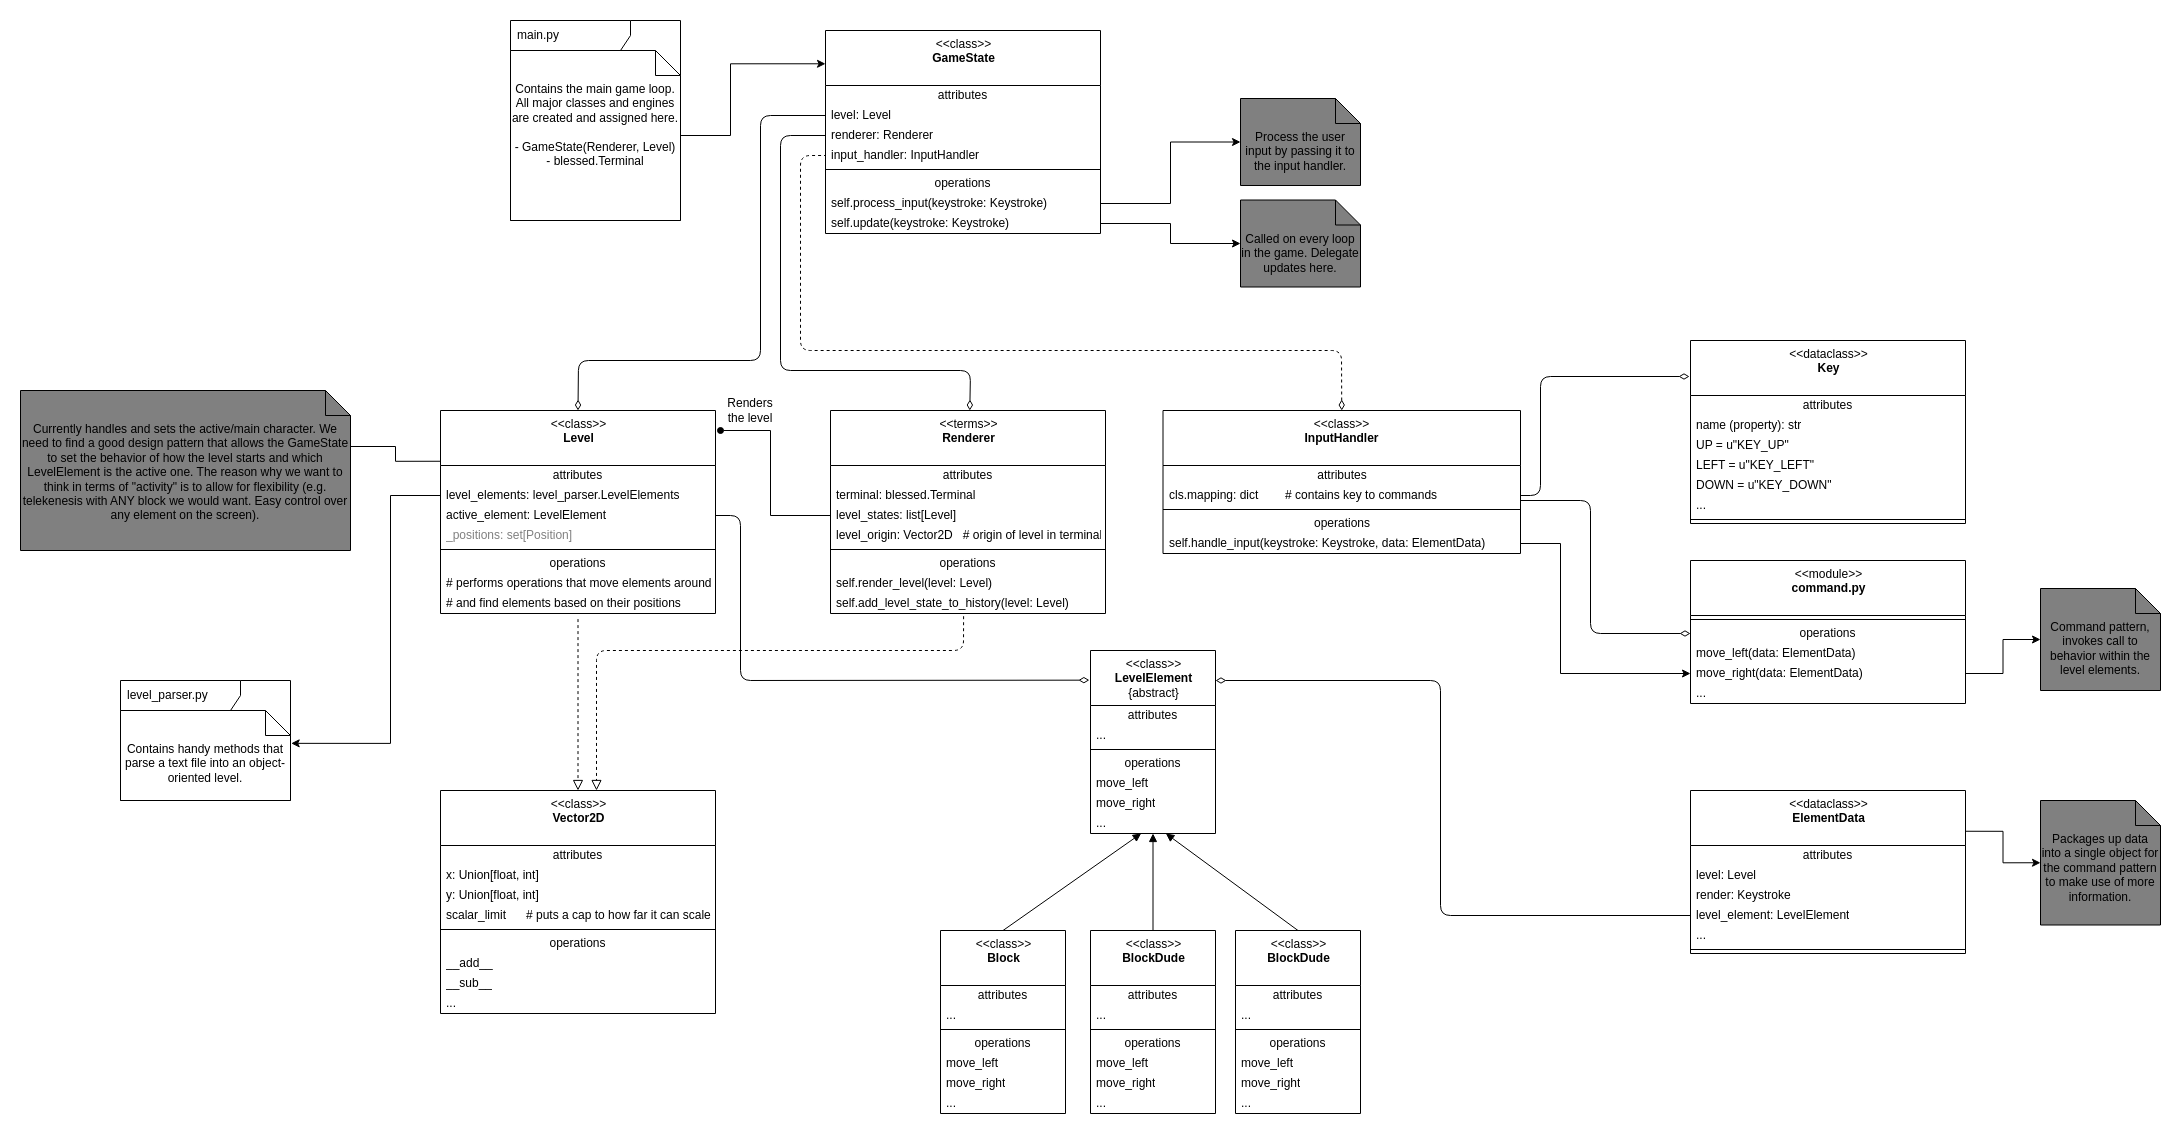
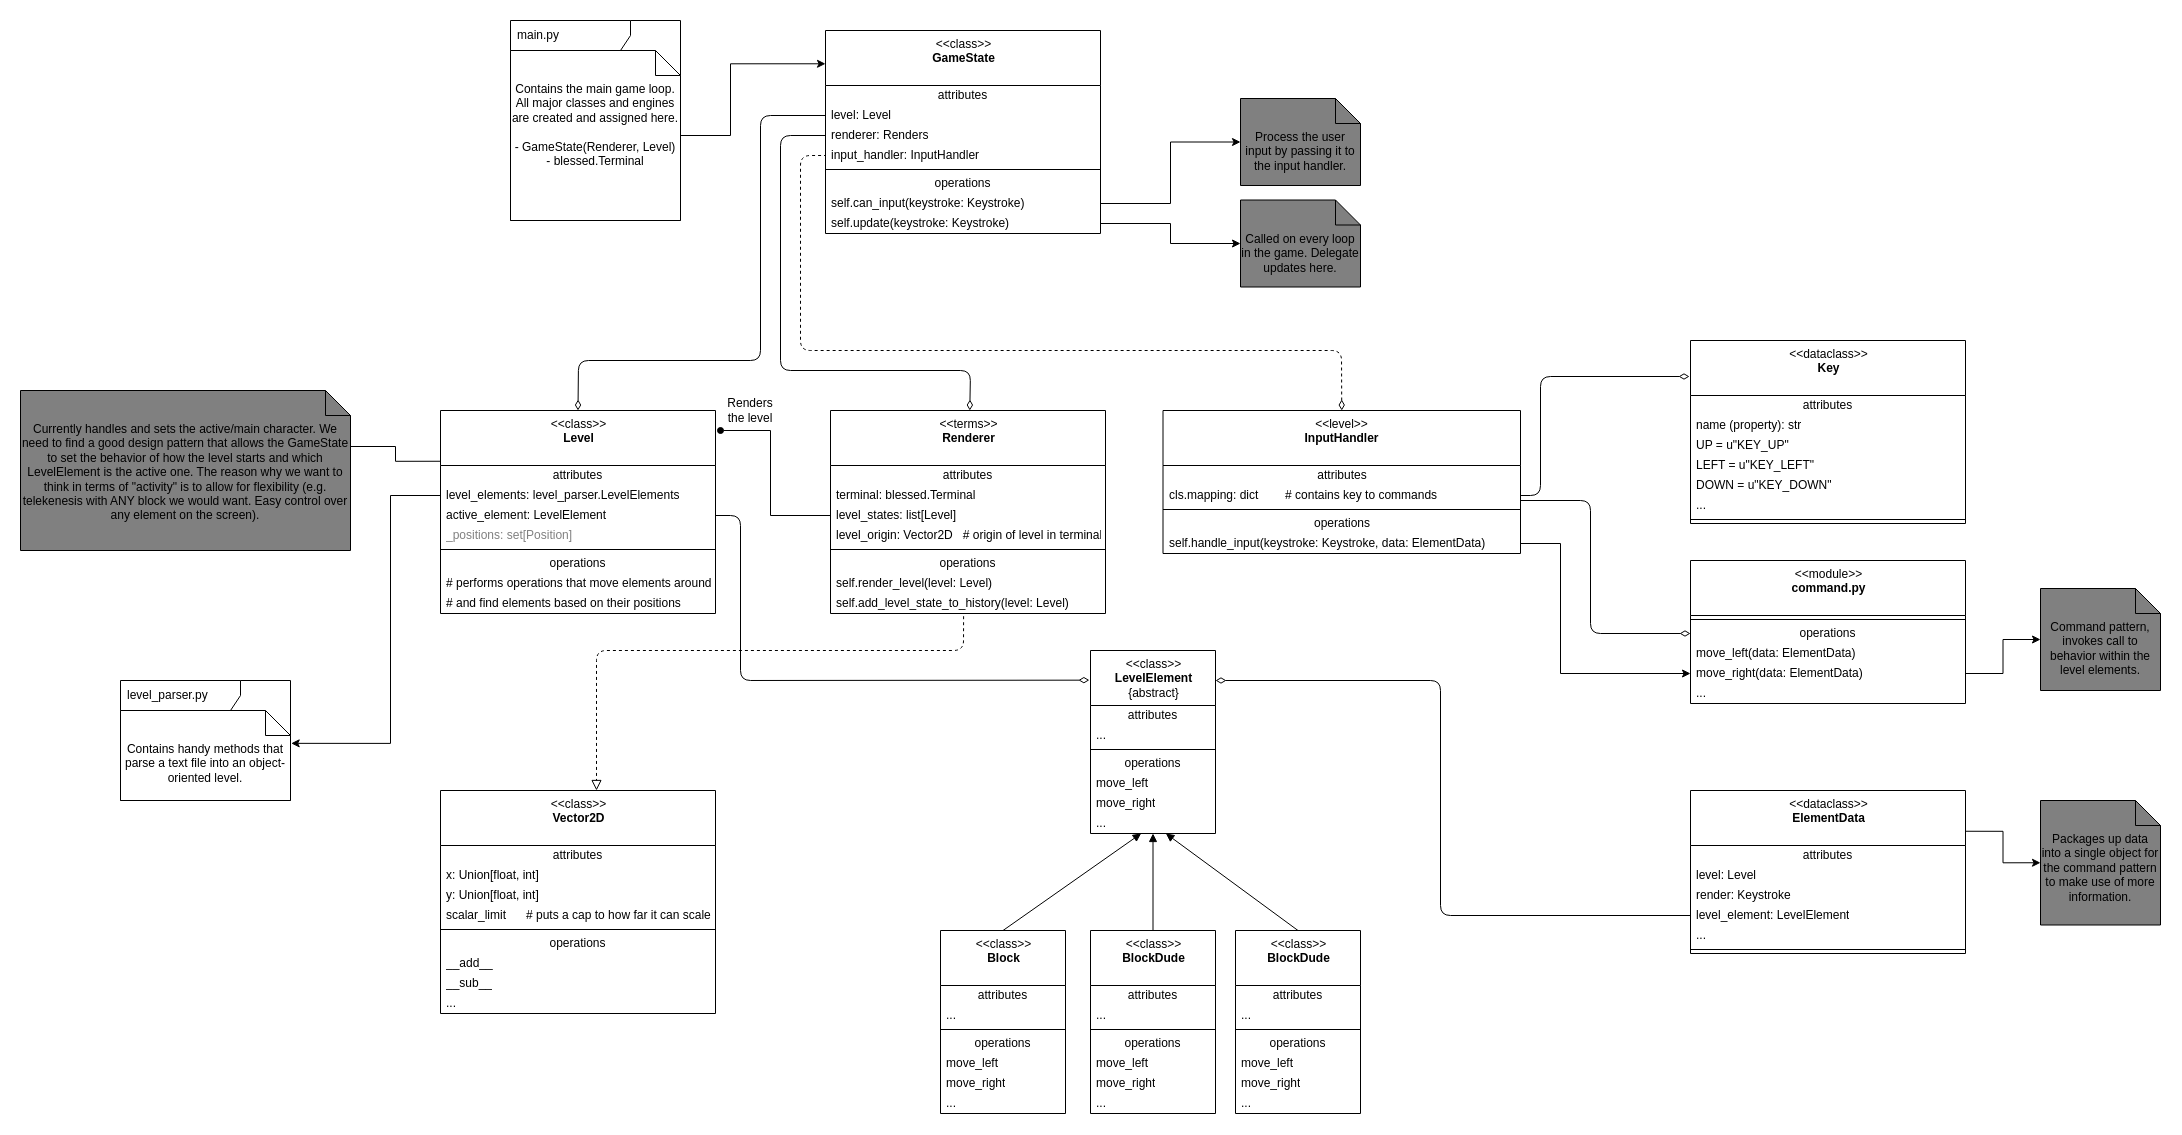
node "renderer: Renderer": label "renderer: Renderer" -> "renderer: Renders"
node "self.process_input(keystroke: Keystroke)": label "self.process_input(keystroke: Keystroke)" -> "self.can_input(keystroke: Keystroke)"
node "<<class>> InputHandler": label "<<class>> InputHandler" -> "<<level>> InputHandler"
edge "# and find elements based on their positions" -> "<<class>> Vector2D": removed
